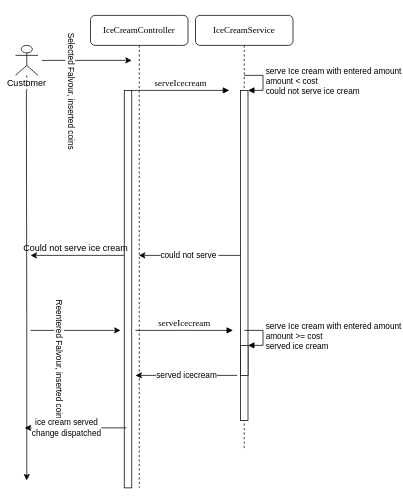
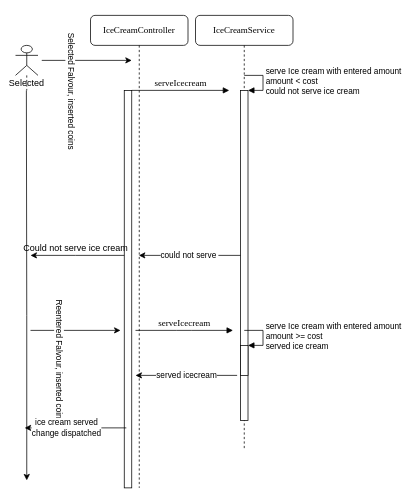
node "Customer": label "Customer" -> "Selected"
